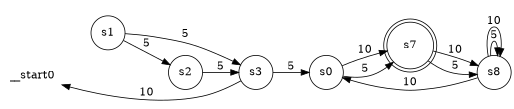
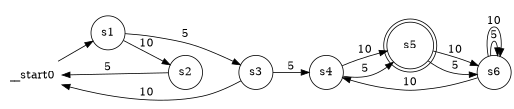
edge "s1" -> "s2": label "5" -> "10"
node "s7": label "s7" -> "s5"
edge "__start0" -> "s1": added
edge "s2" -> "s3": now "s2" -> "__start0"
node "s0": label "s0" -> "s4"
node "s8": label "s8" -> "s6"
